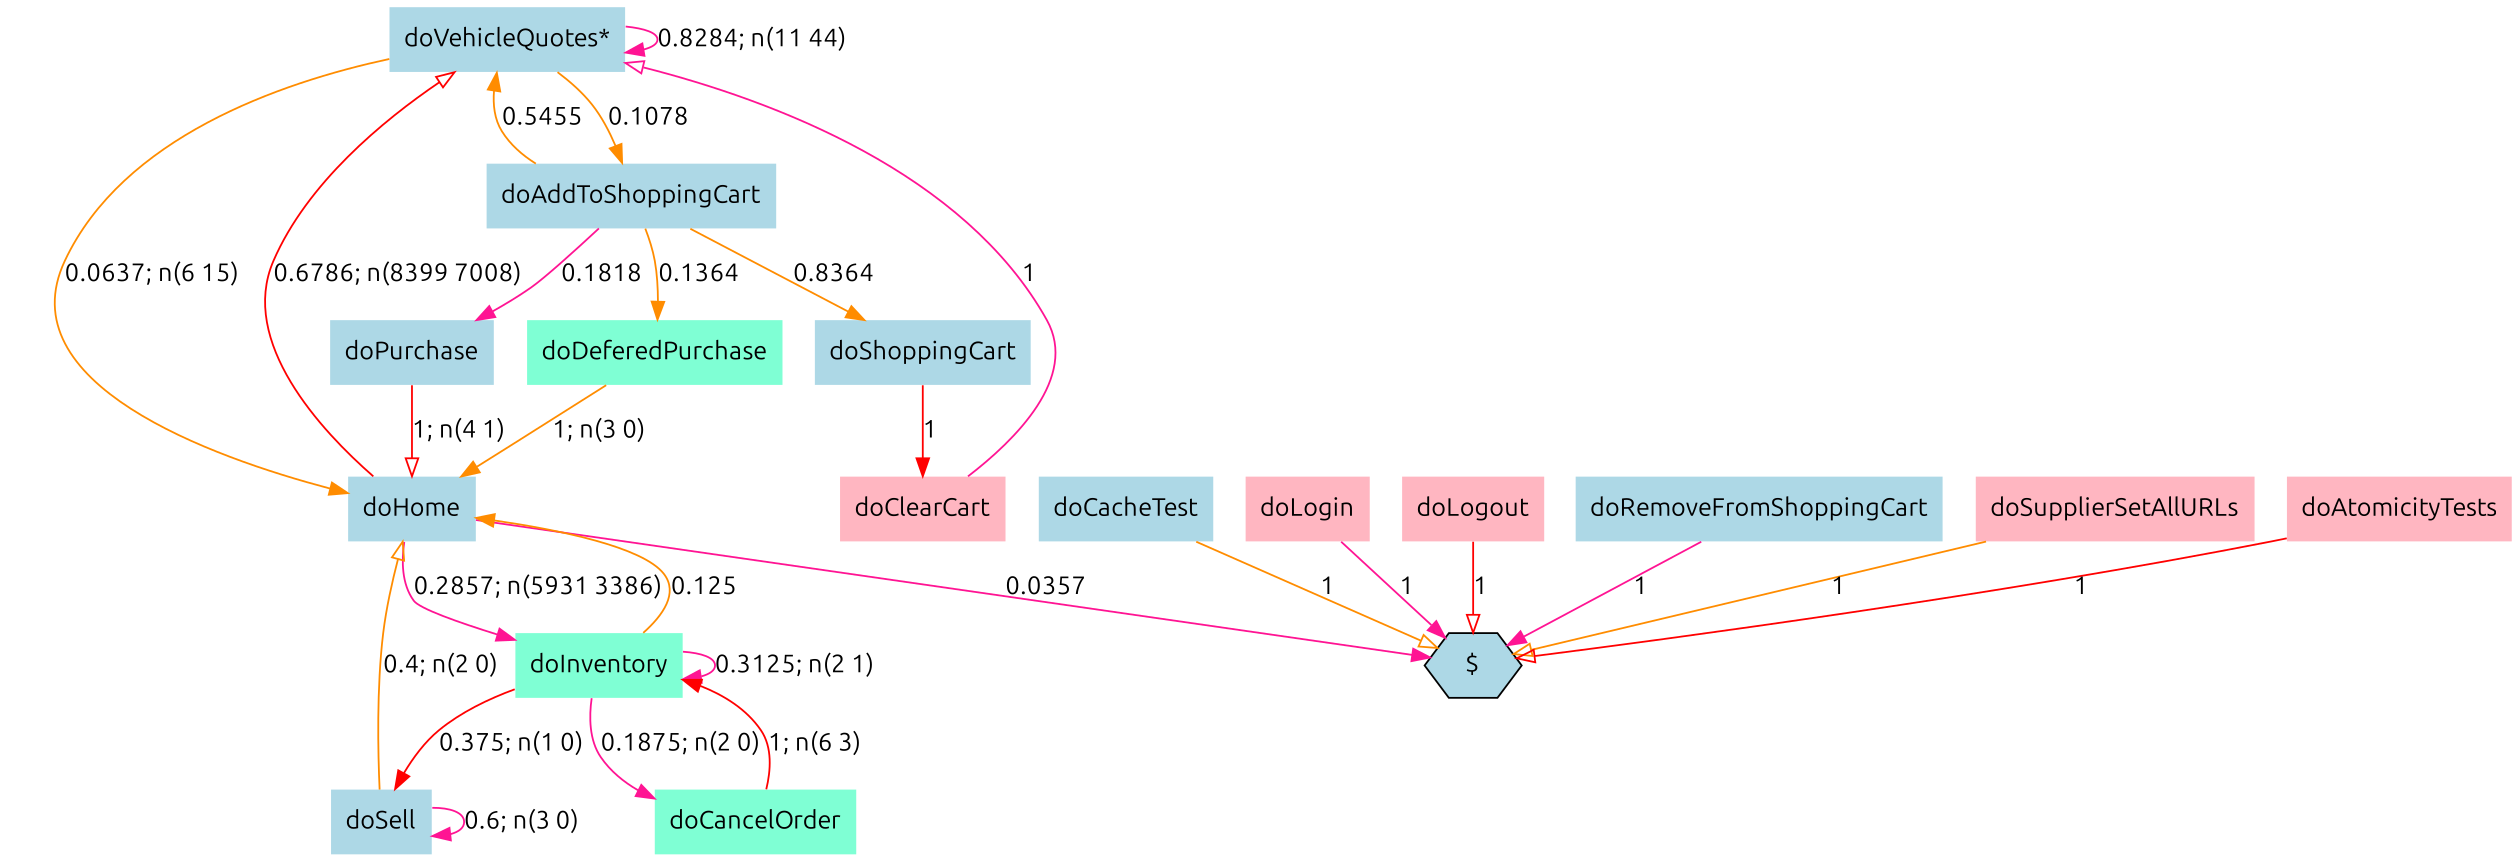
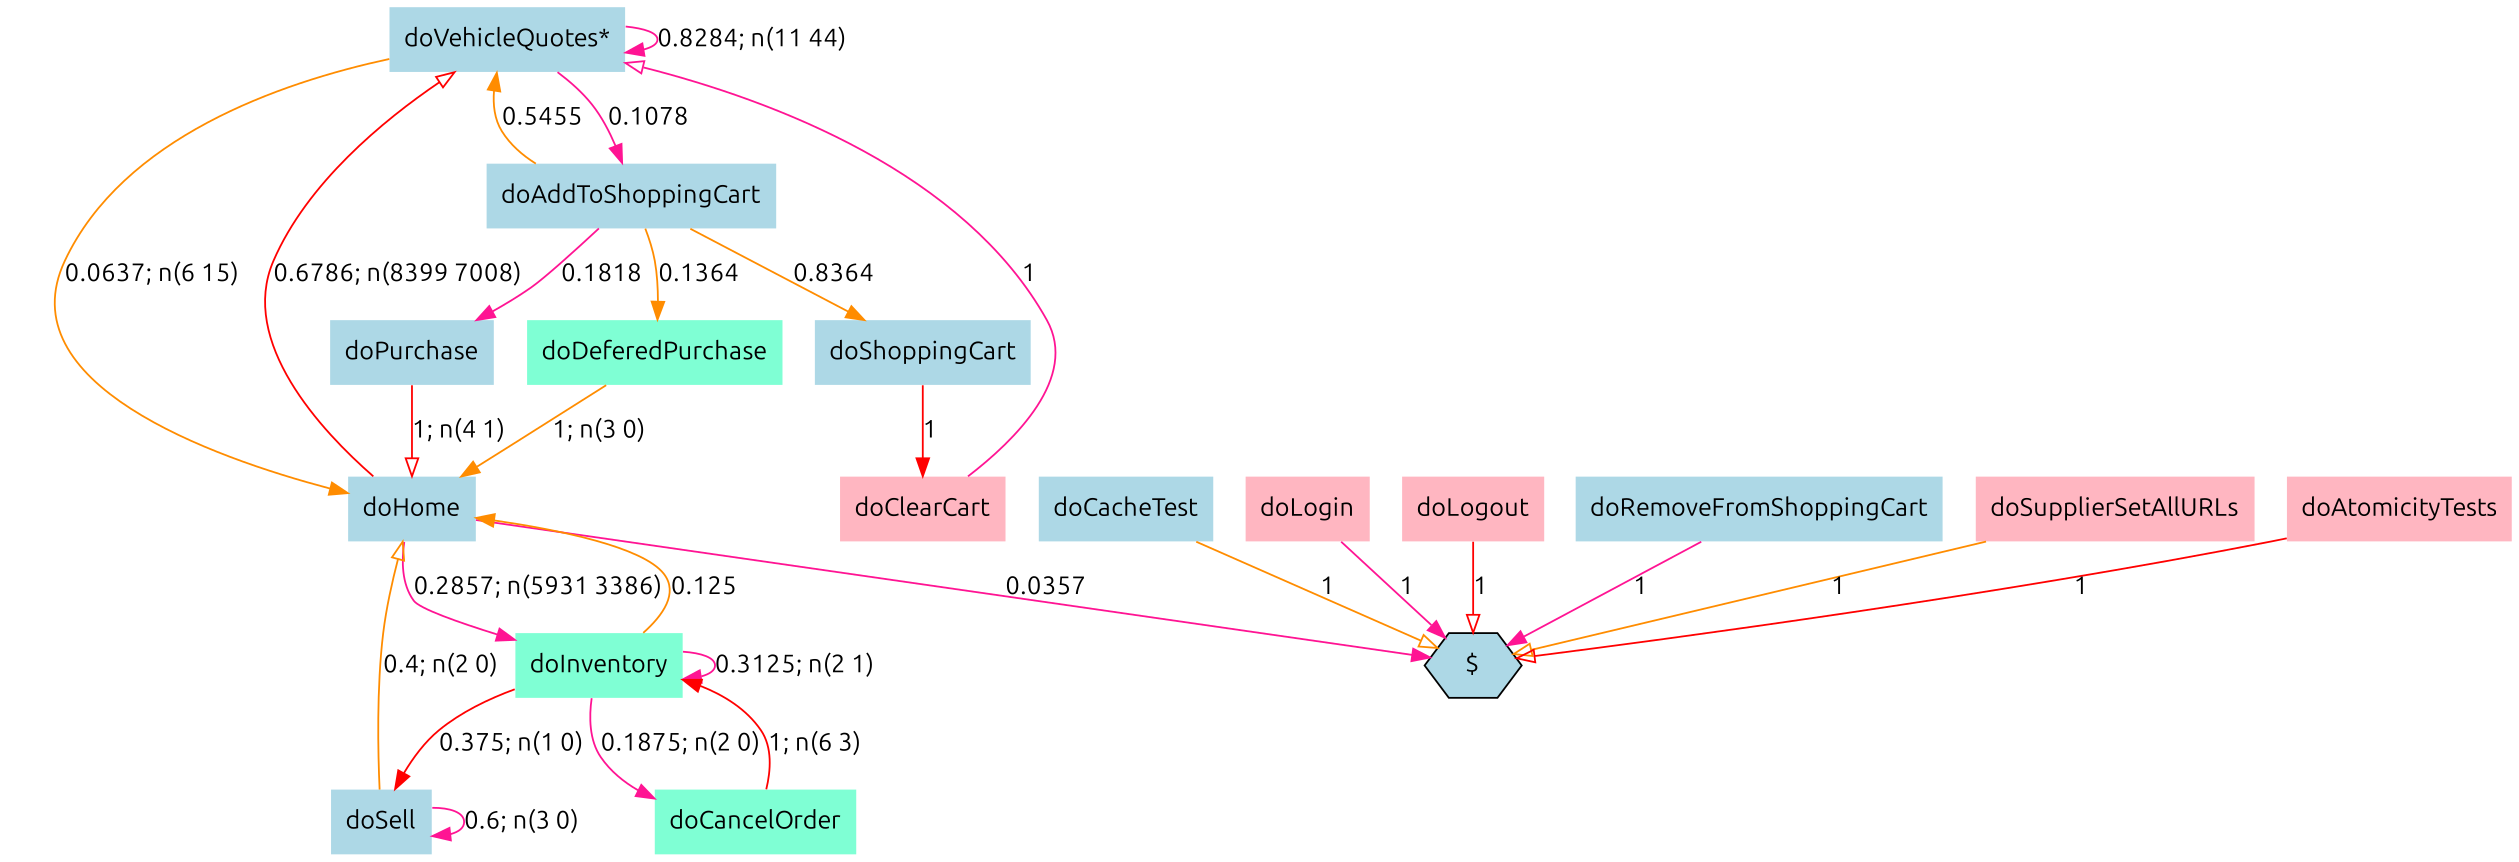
edge "doVehicleQuotes*" -> "doAddToShoppingCart": color darkorange -> deeppink
